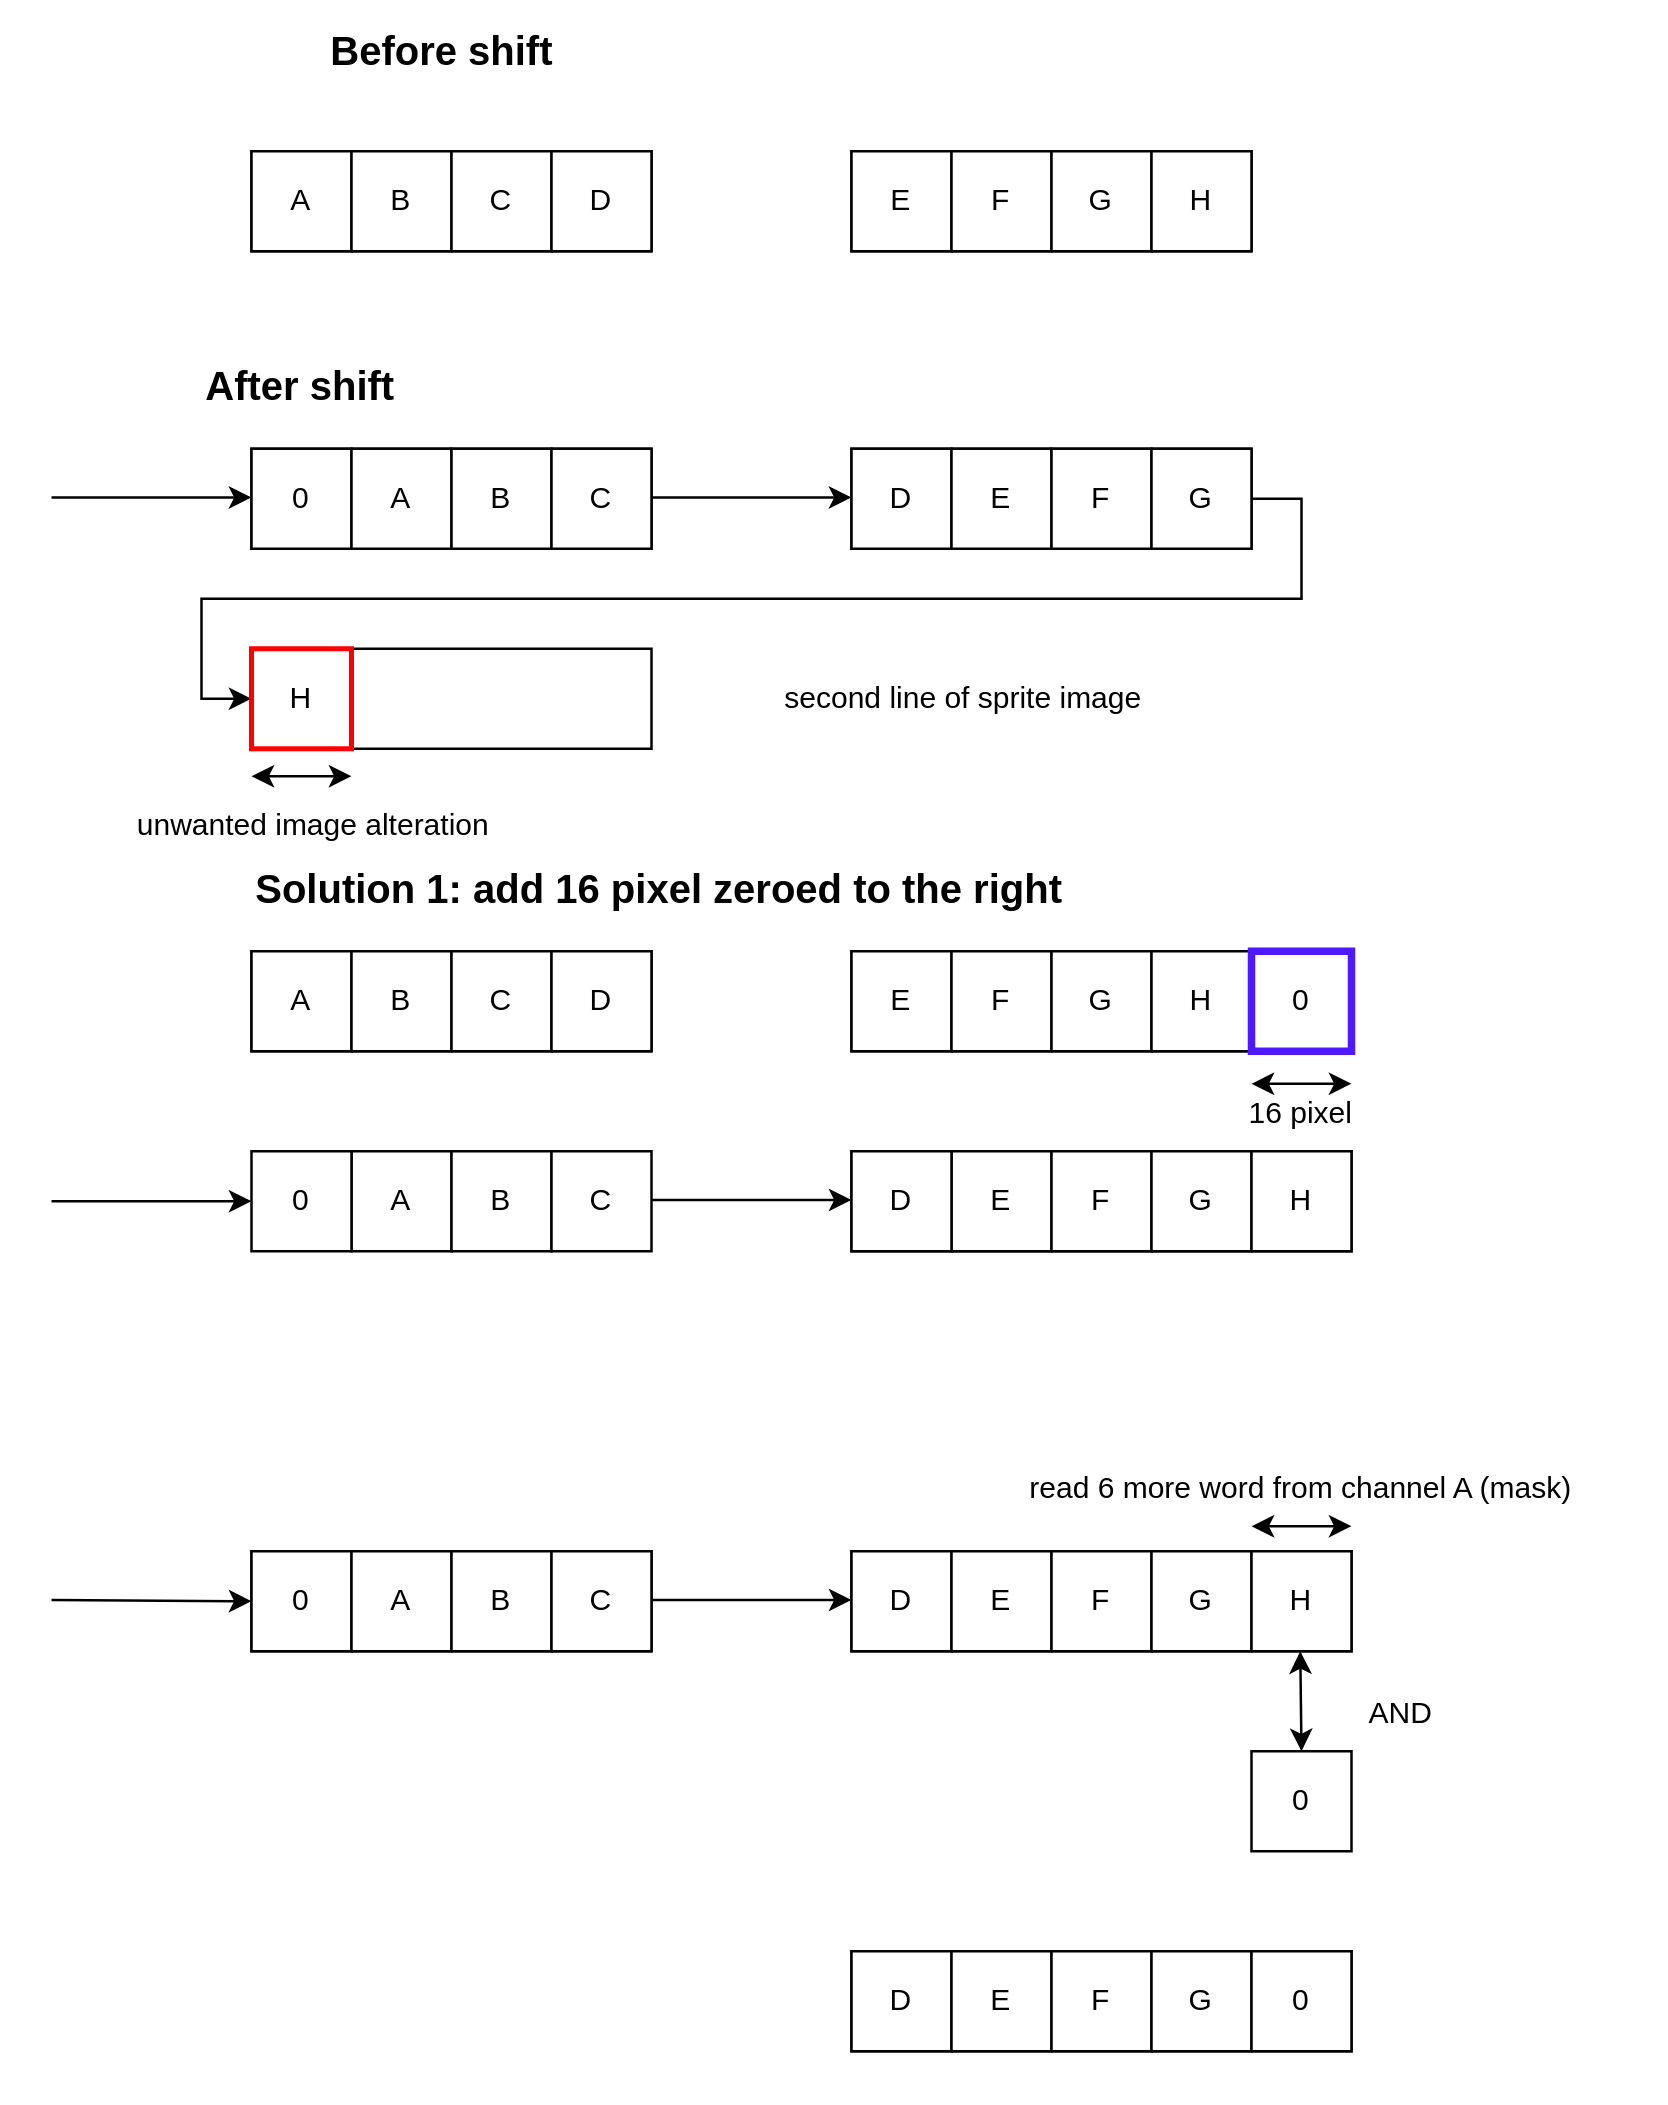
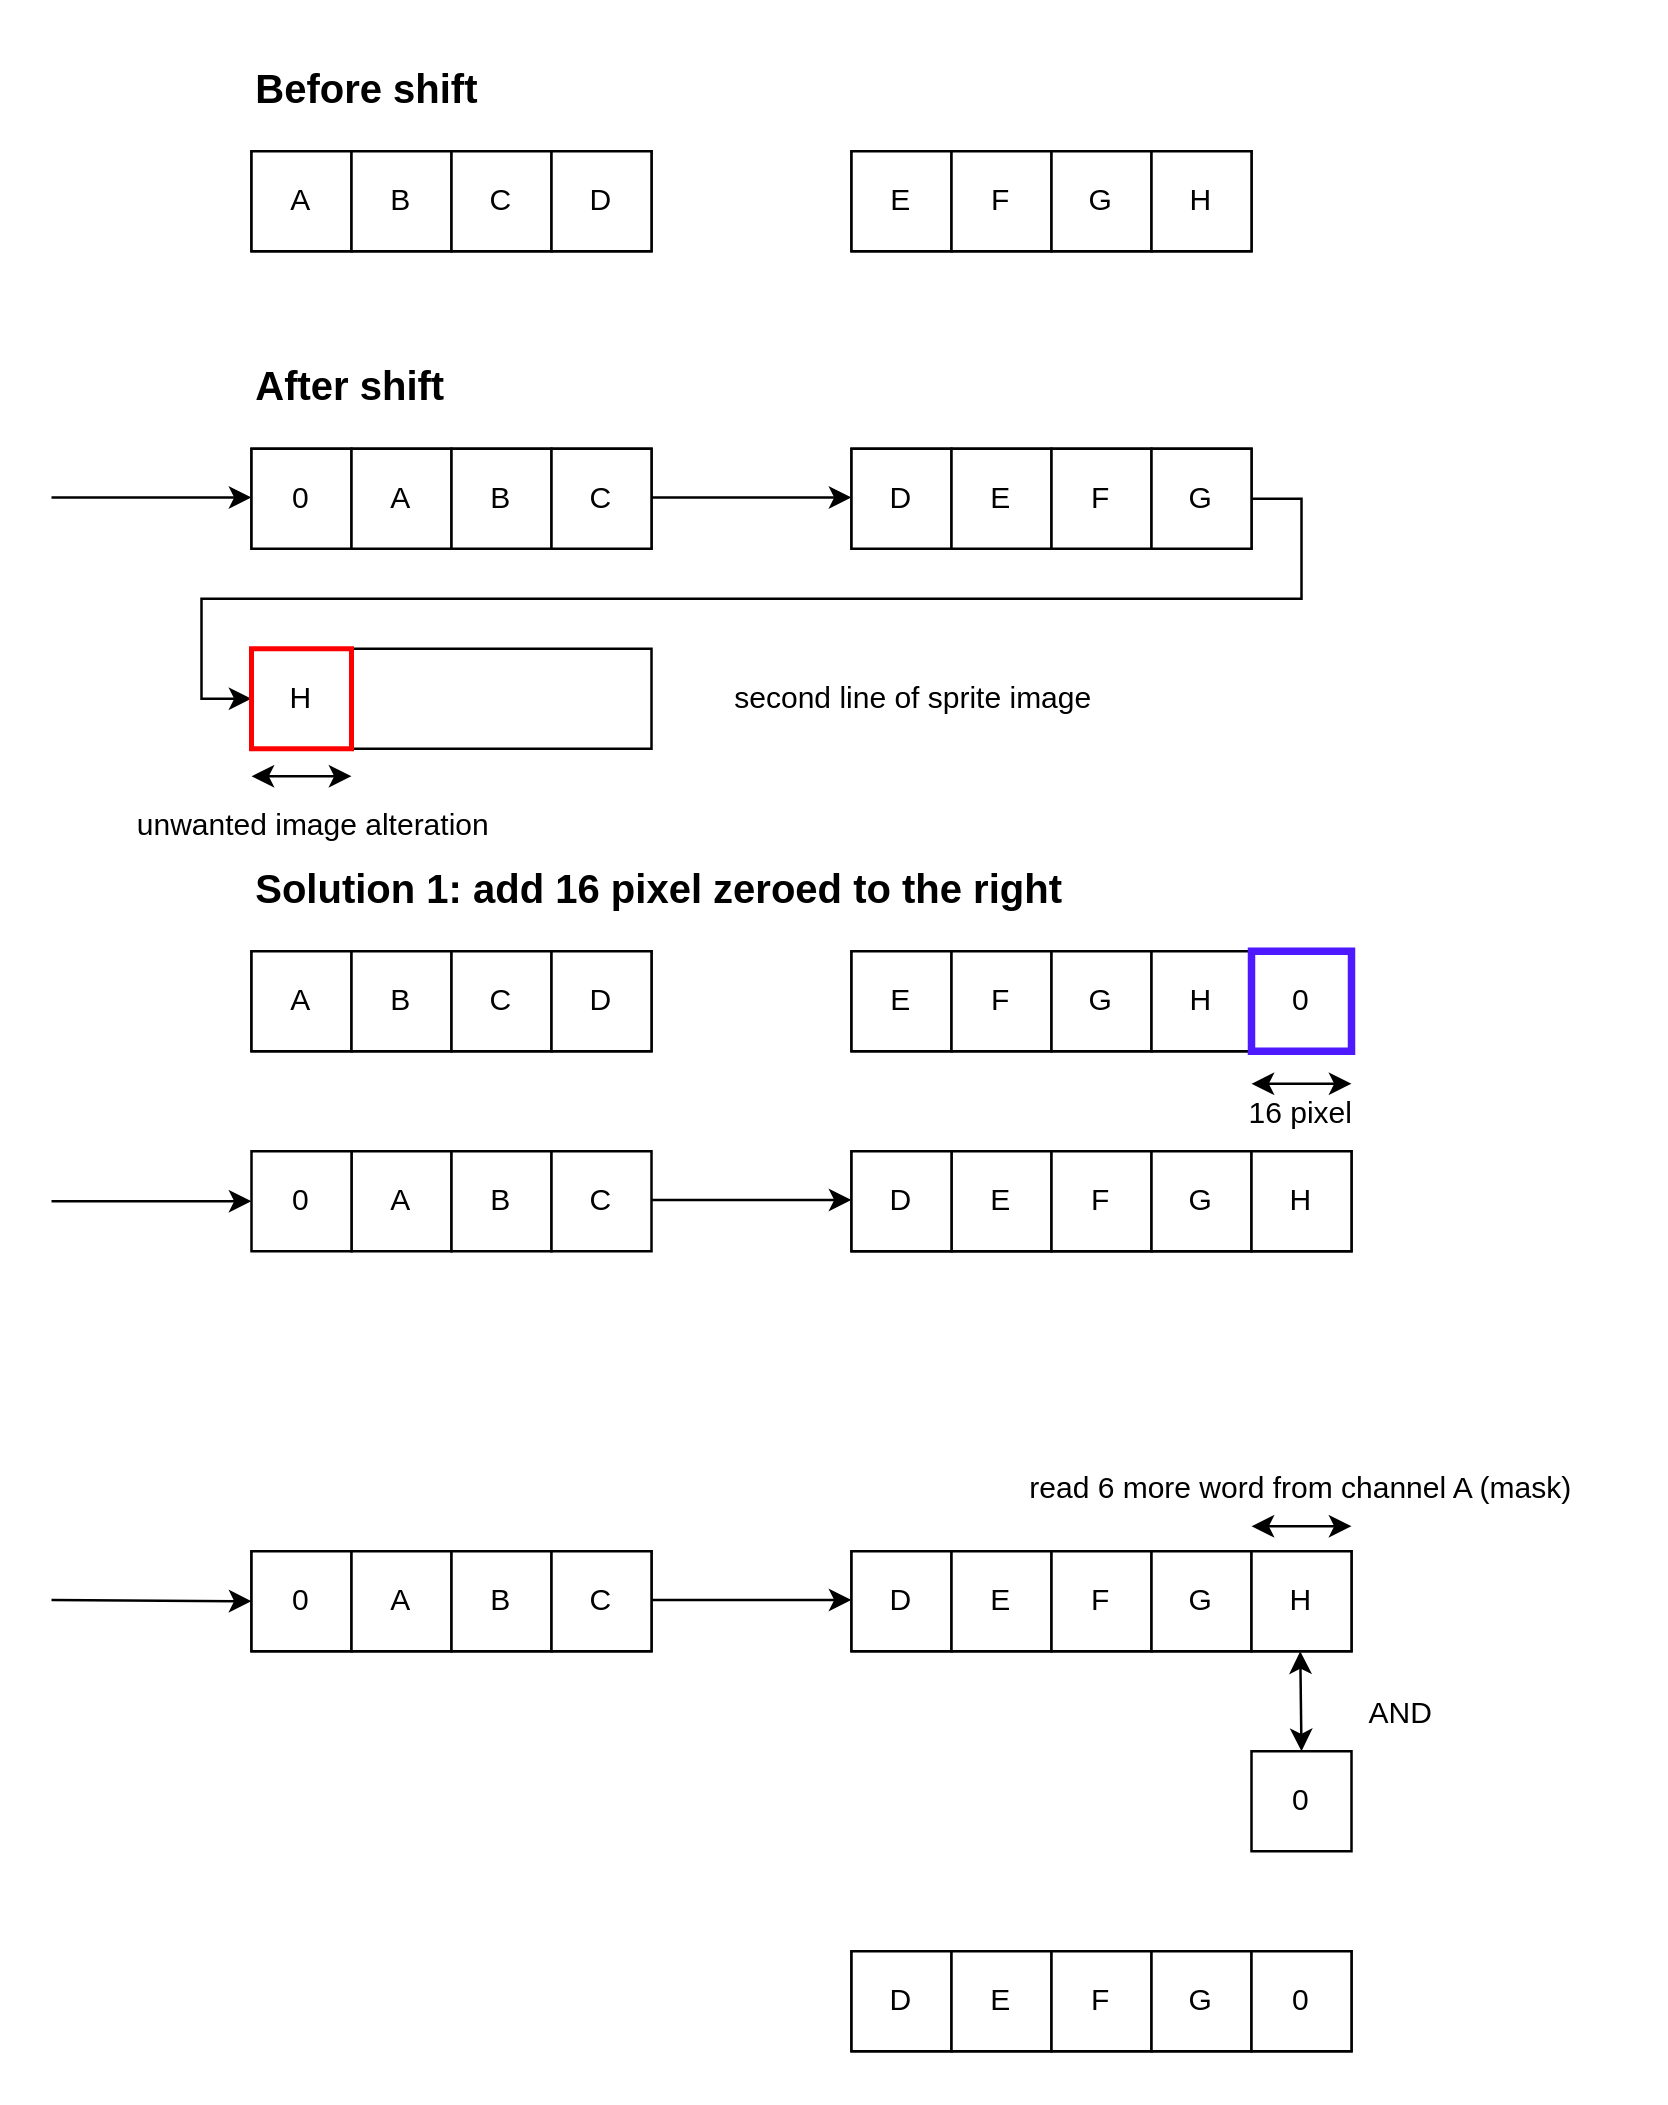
node "Before shift": moved (464, 51) -> (389, 89)
node "After shift": moved (339, 386) -> (389, 386)
node "second line of sprite image": moved (964, 699) -> (914, 699)
